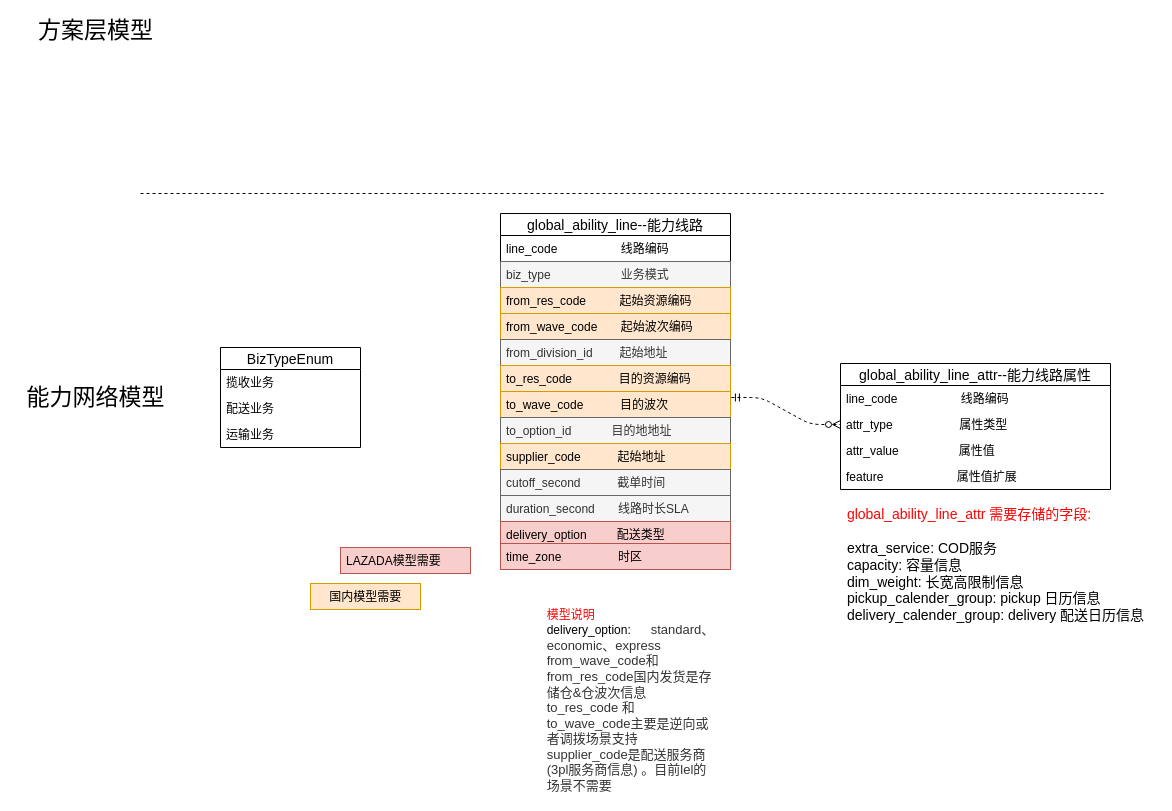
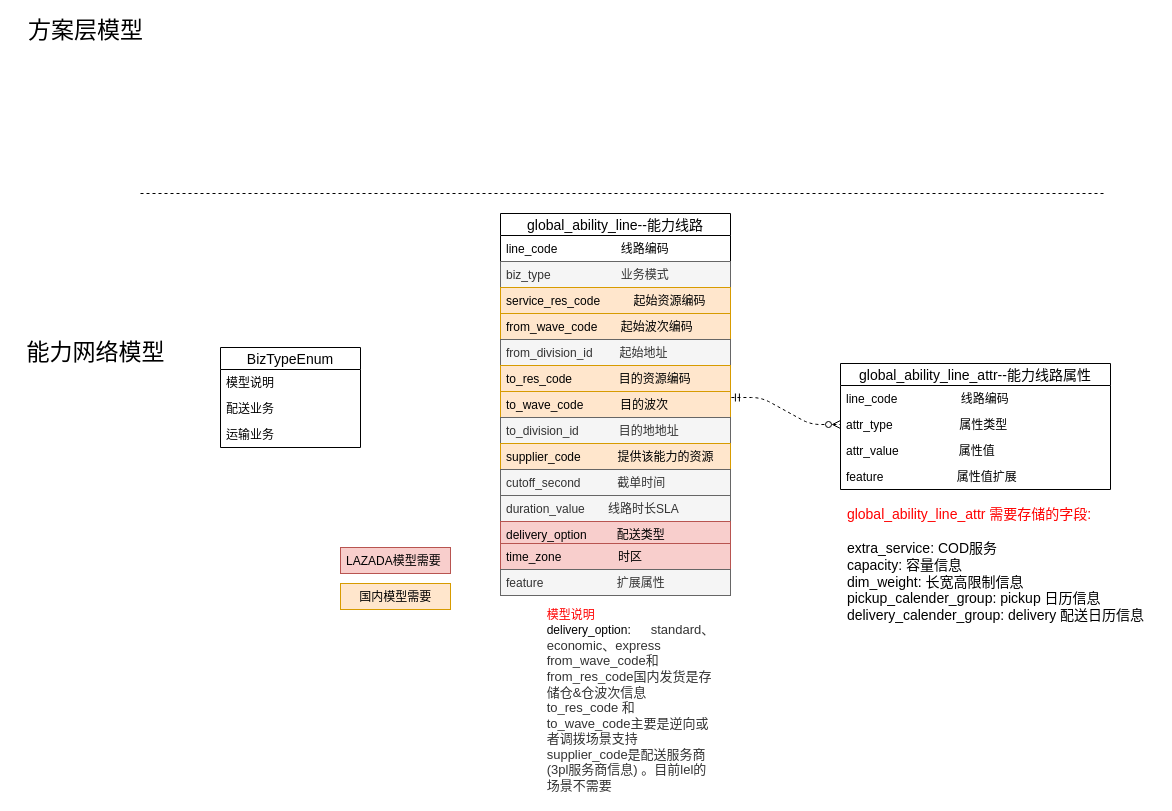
node "方案层模型": moved (96, 31) -> (86, 31)
node "from_res_code 起始资源编码": label "from_res_code 起始资源编码" -> "service_res_code 起始资源编码"
node "揽收业务": label "揽收业务" -> "模型说明"
node "能力网络模型": moved (96, 398) -> (96, 353)
node "to_option_id 目的地地址": label "to_option_id 目的地地址" -> "to_division_id 目的地地址"
node "supplier_code 起始地址": label "supplier_code 起始地址" -> "supplier_code 提供该能力的资源"
node "duration_second 线路时长SLA": label "duration_second 线路时长SLA" -> "duration_value 线路时长SLA"
node "LAZADA模型需要": size 130x26 -> 110x26
node "feature 扩展属性": added
node "国内模型需要": moved (366, 597) -> (396, 597)
